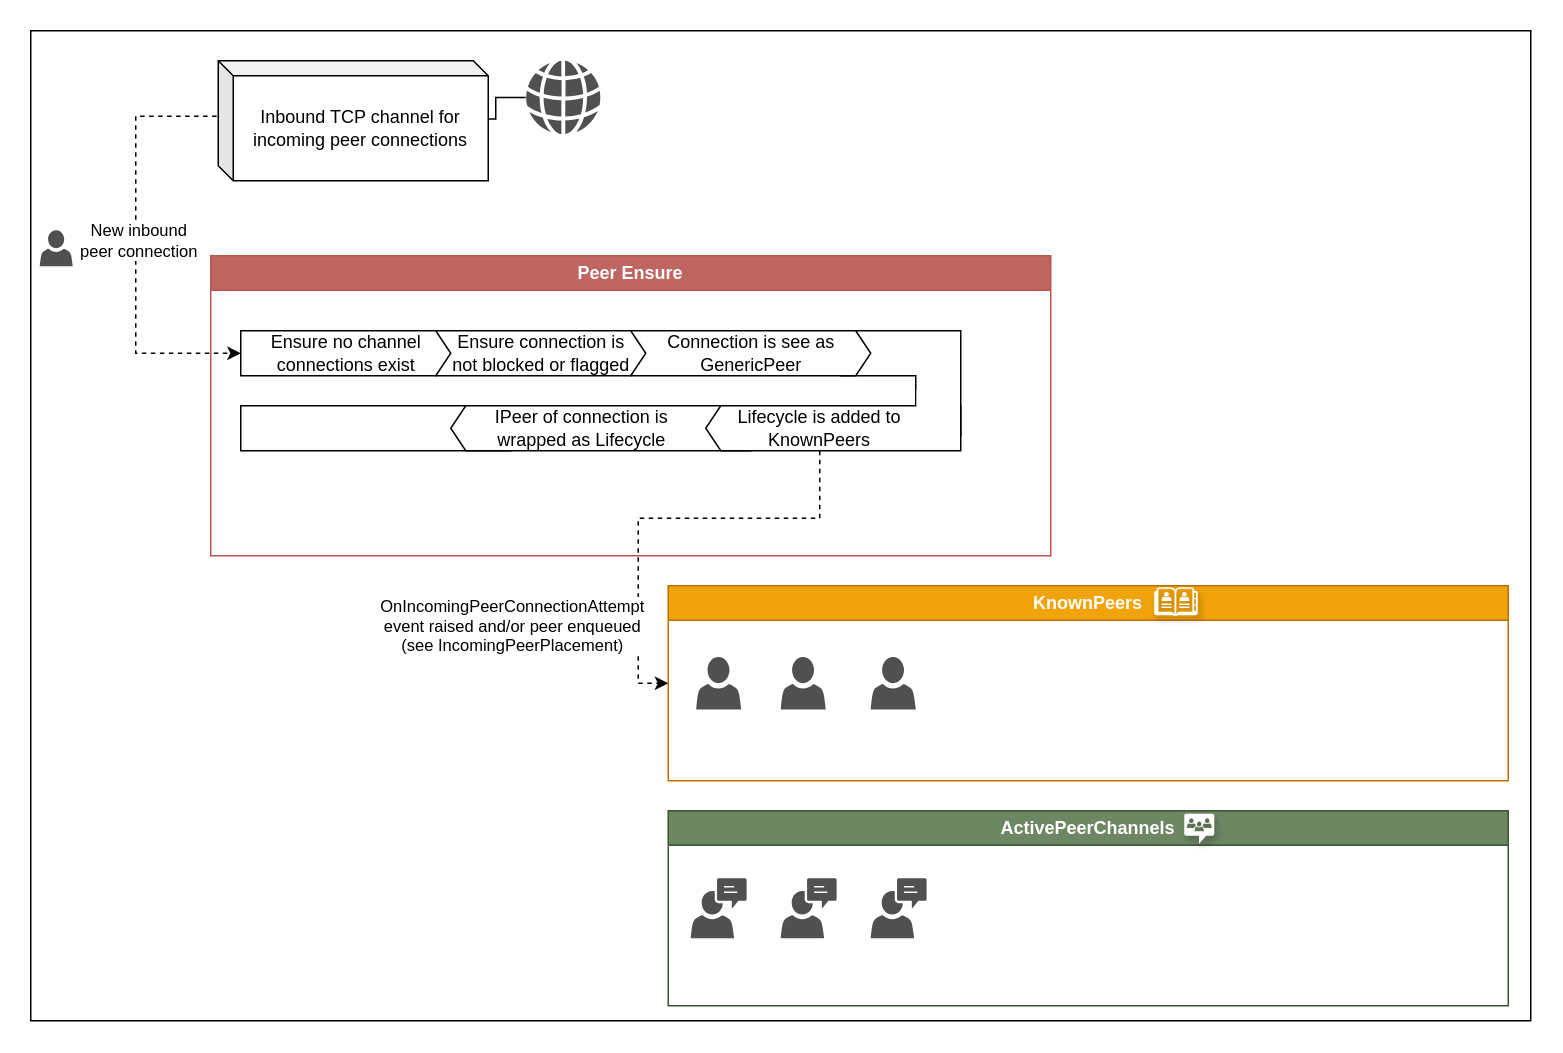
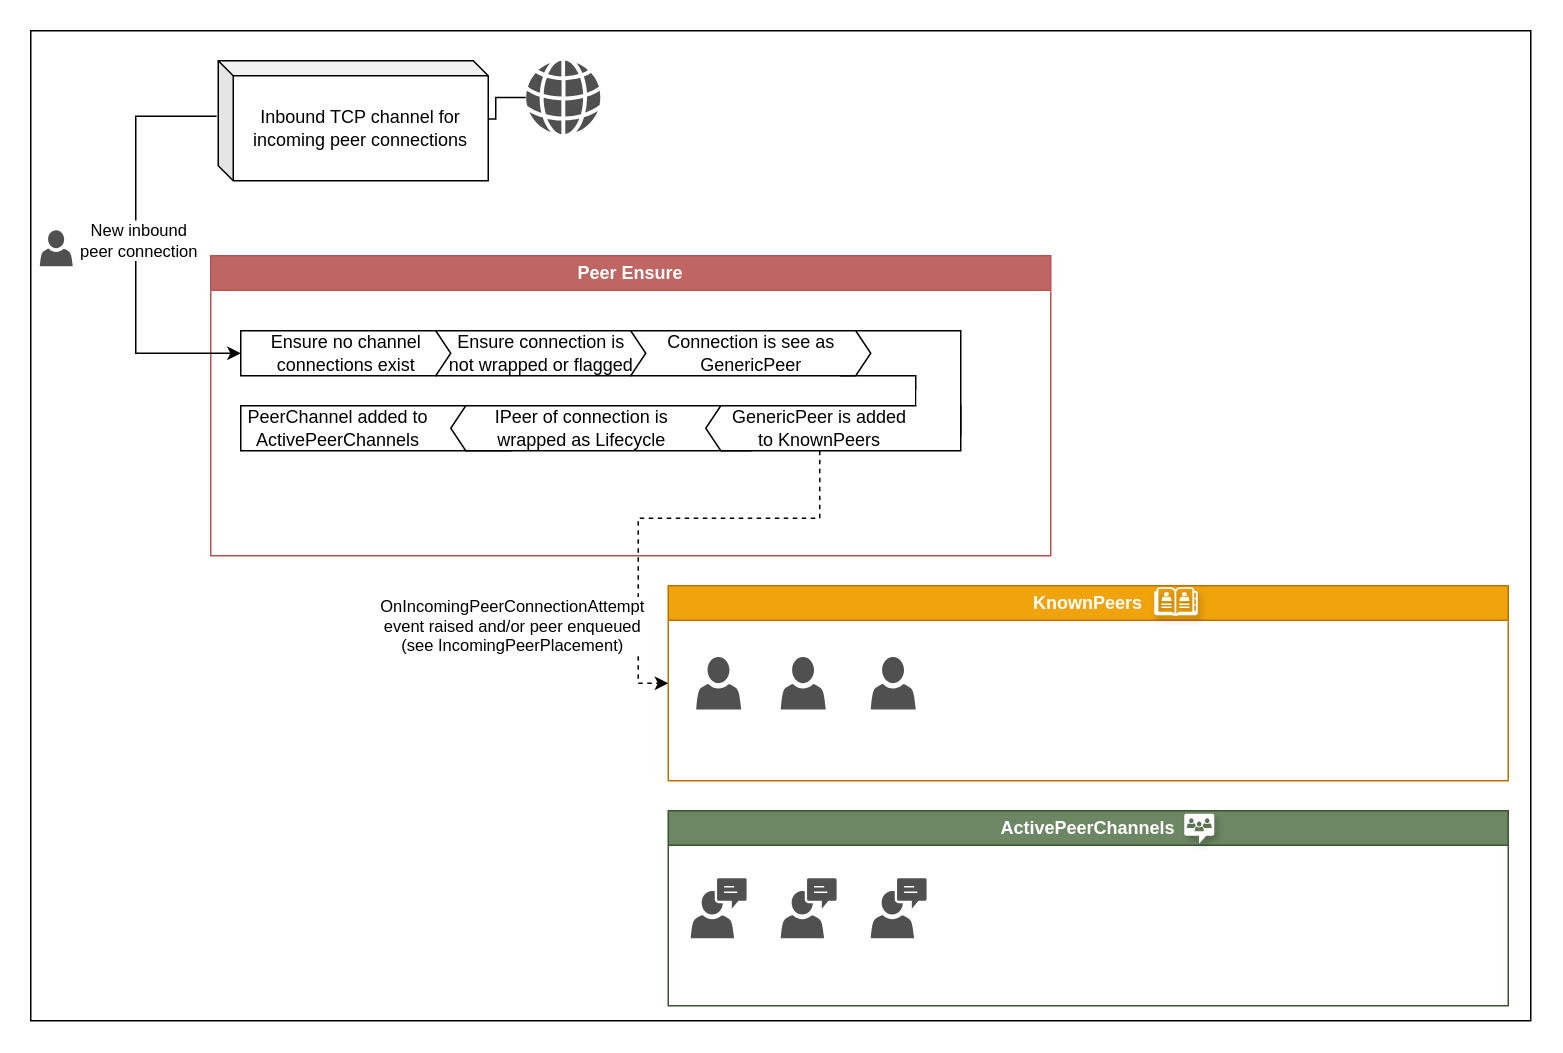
edge "Inbound TCP channel for incoming peer connections" -> "Ensure no channel connections exist": style dashed -> solid
node "Ensure connection is not blocked or flagged": label "Ensure connection is not blocked or flagged" -> "Ensure connection is not wrapped or flagged"
node "PeerChannel added to ActivePeerChannels": added
node "Lifecycle is added to KnownPeers": label "Lifecycle is added to KnownPeers" -> "GenericPeer is added to KnownPeers"
